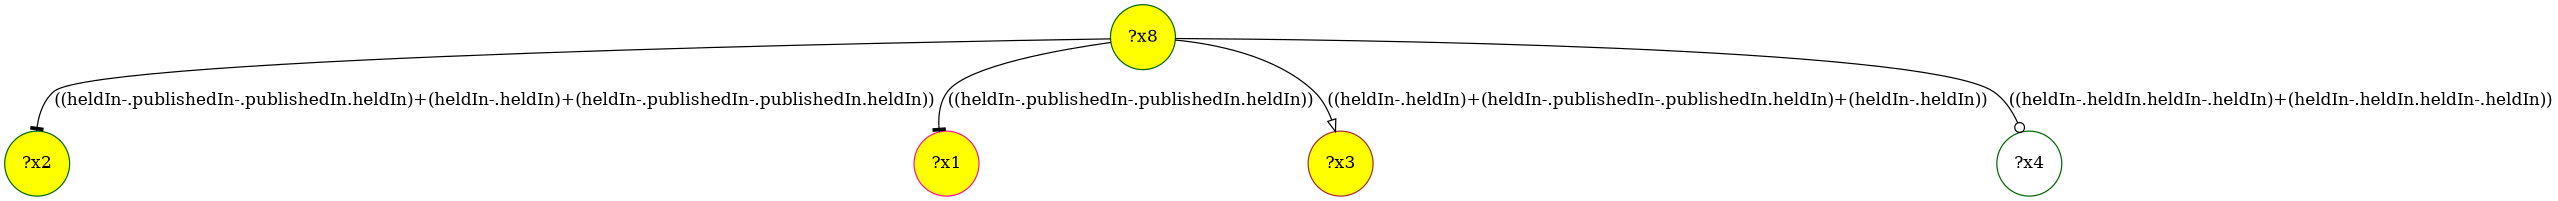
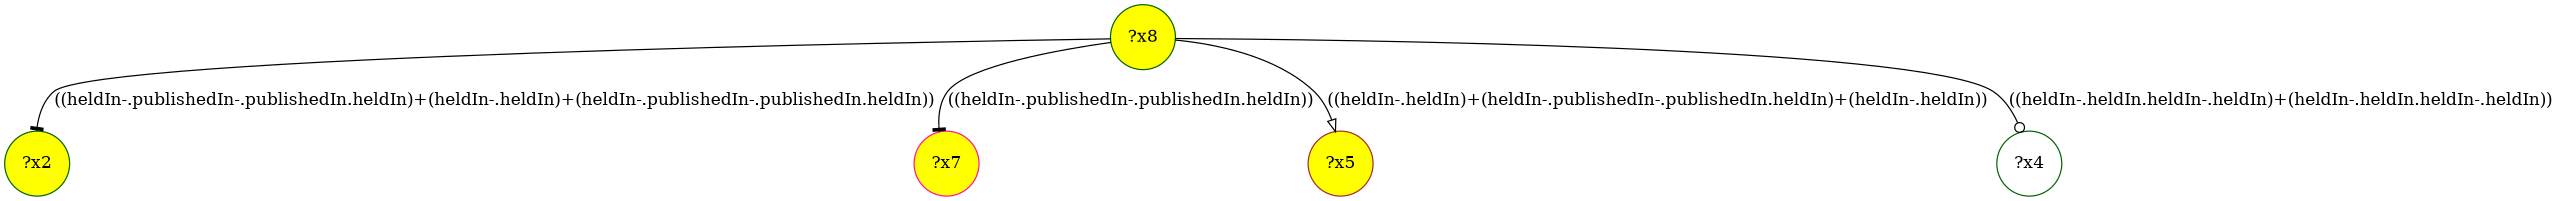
node "?x1": label "?x1" -> "?x7"
node "?x3": label "?x3" -> "?x5"
